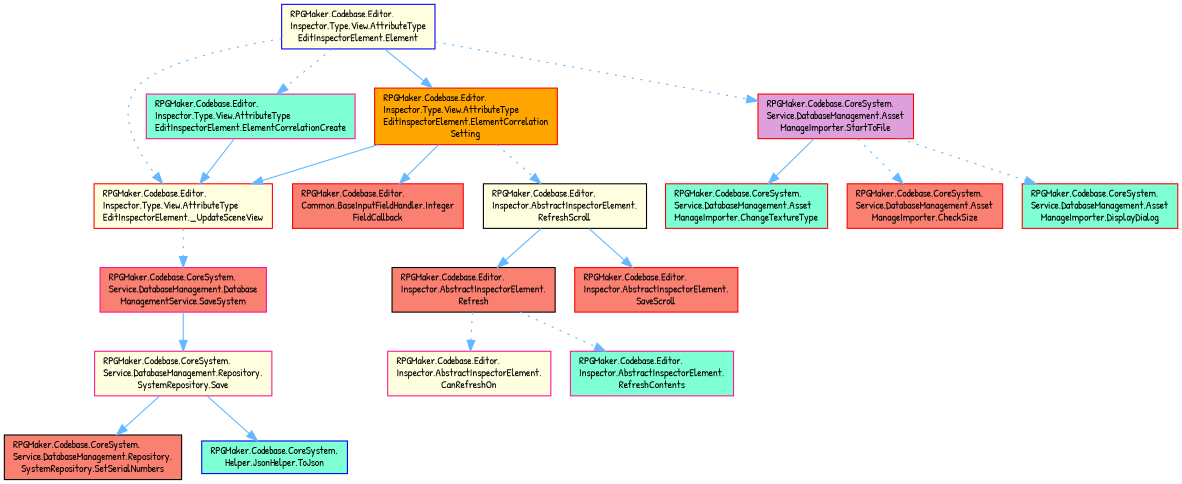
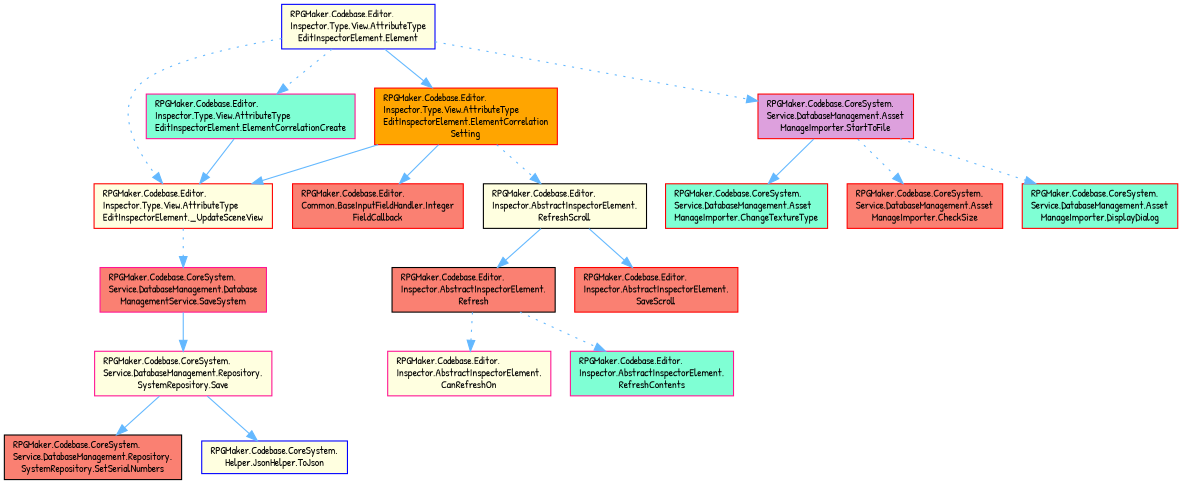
node "RPGMaker.Codebase.CoreSystem. Helper.JsonHelper.ToJson": fillcolor aquamarine -> lightyellow
